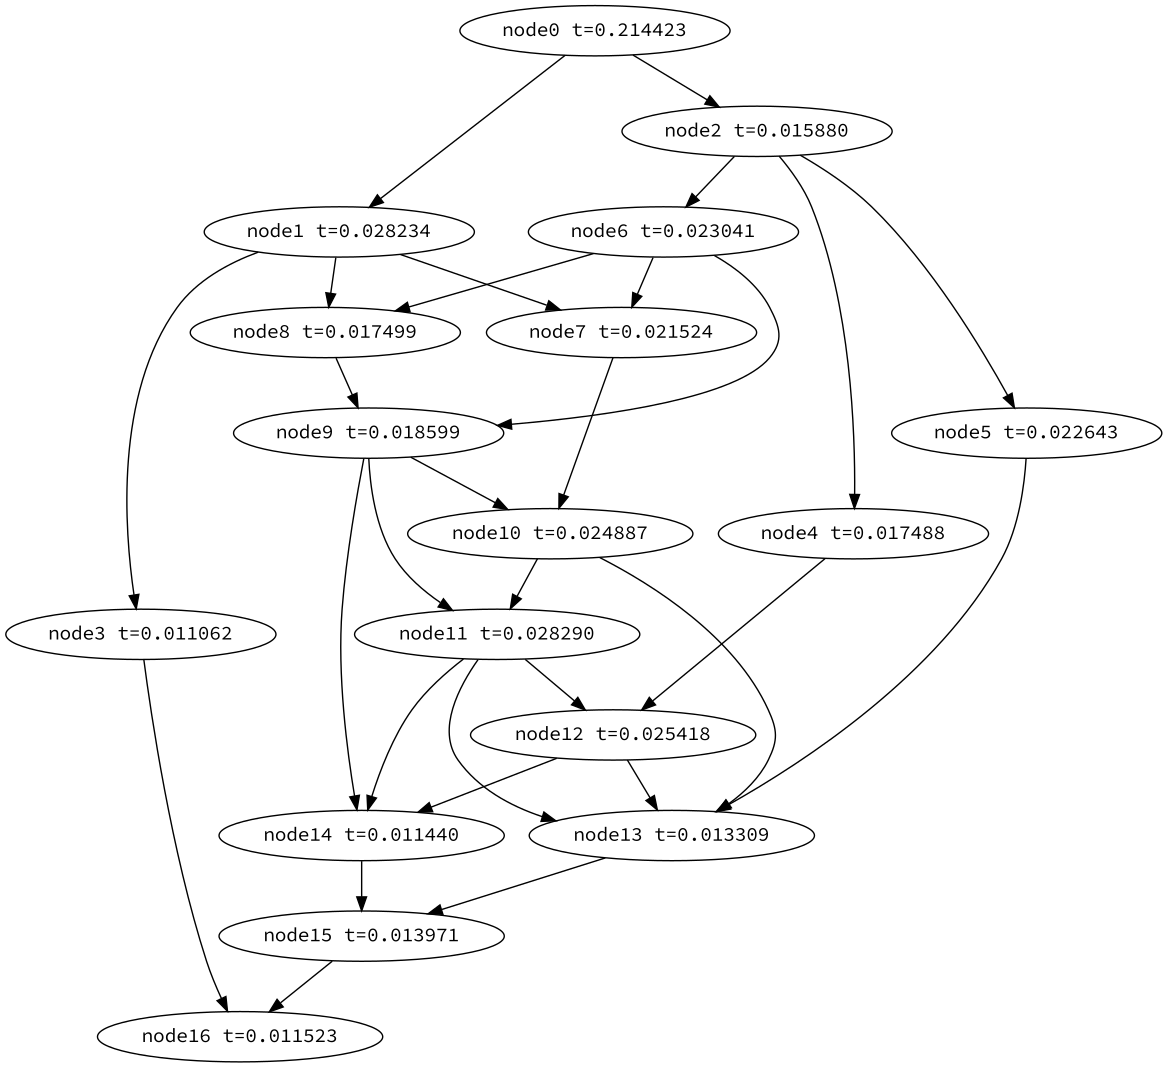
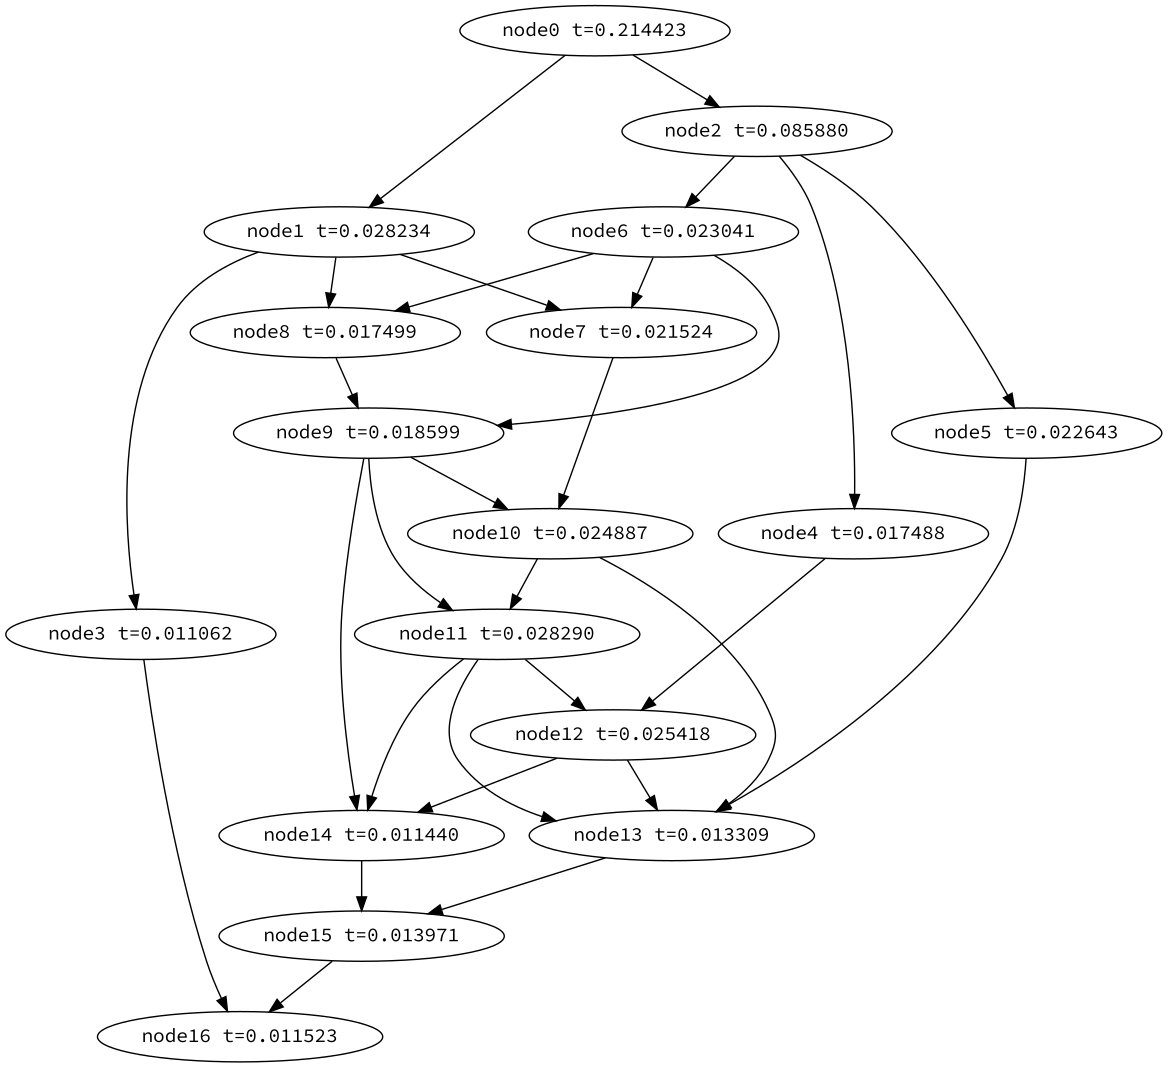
node "node2 t=0.015880": label "node2 t=0.015880" -> "node2 t=0.085880"
